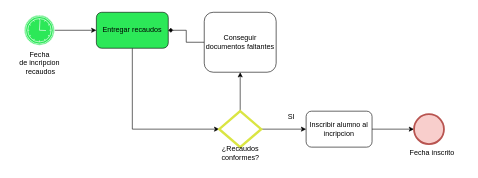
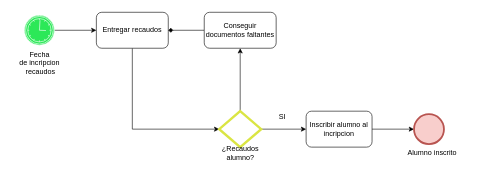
node "Entregar recaudos": fillcolor #2ce858 -> #ffffff
node "Conseguir documentos faltantes": size 72x60 -> 72x36
node "SI": moved (291, 117) -> (282, 117)
node "¿Recaudos conformes?": label "¿Recaudos conformes?" -> "¿Recaudos alumno?"
node "Fecha inscrito": label "Fecha inscrito" -> "Alumno inscrito"
